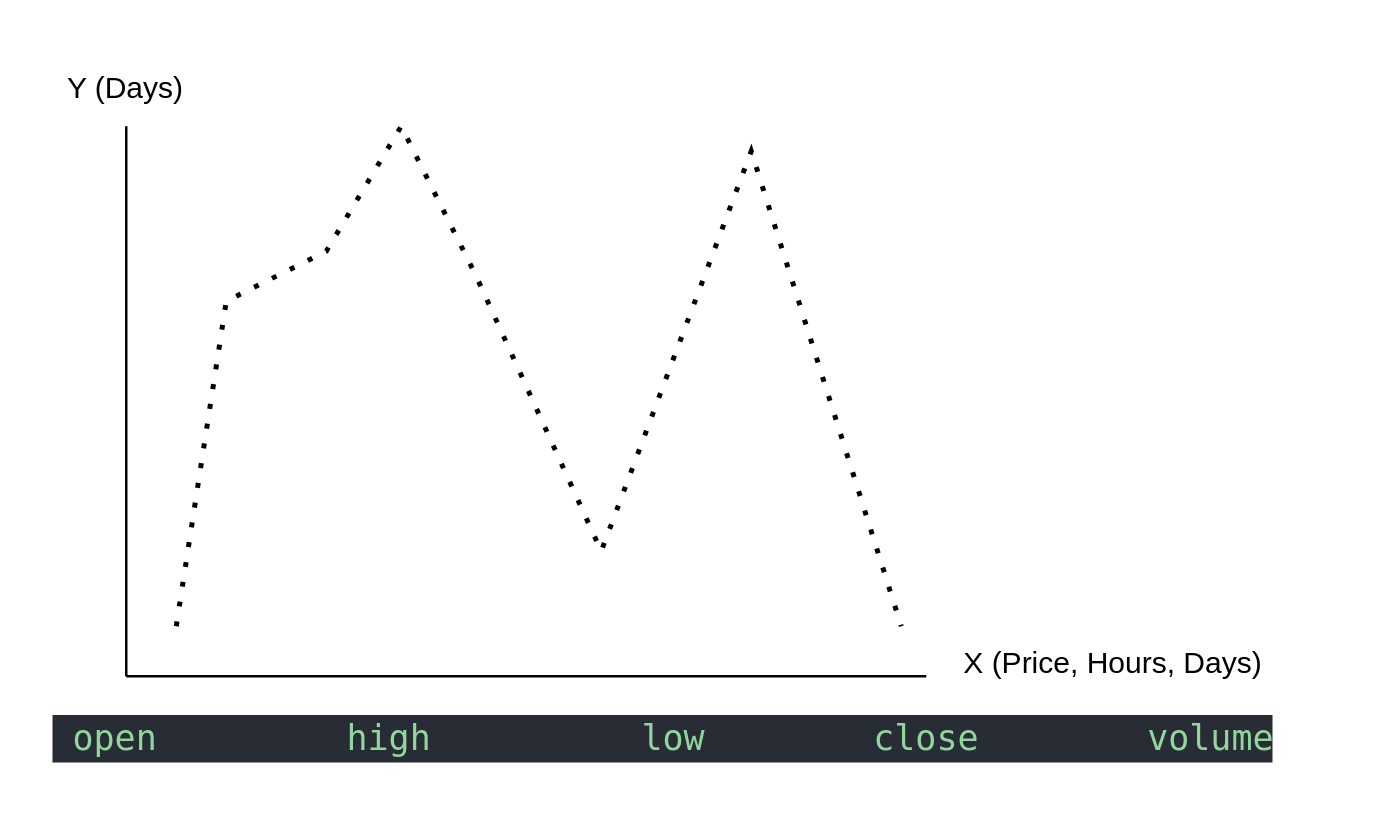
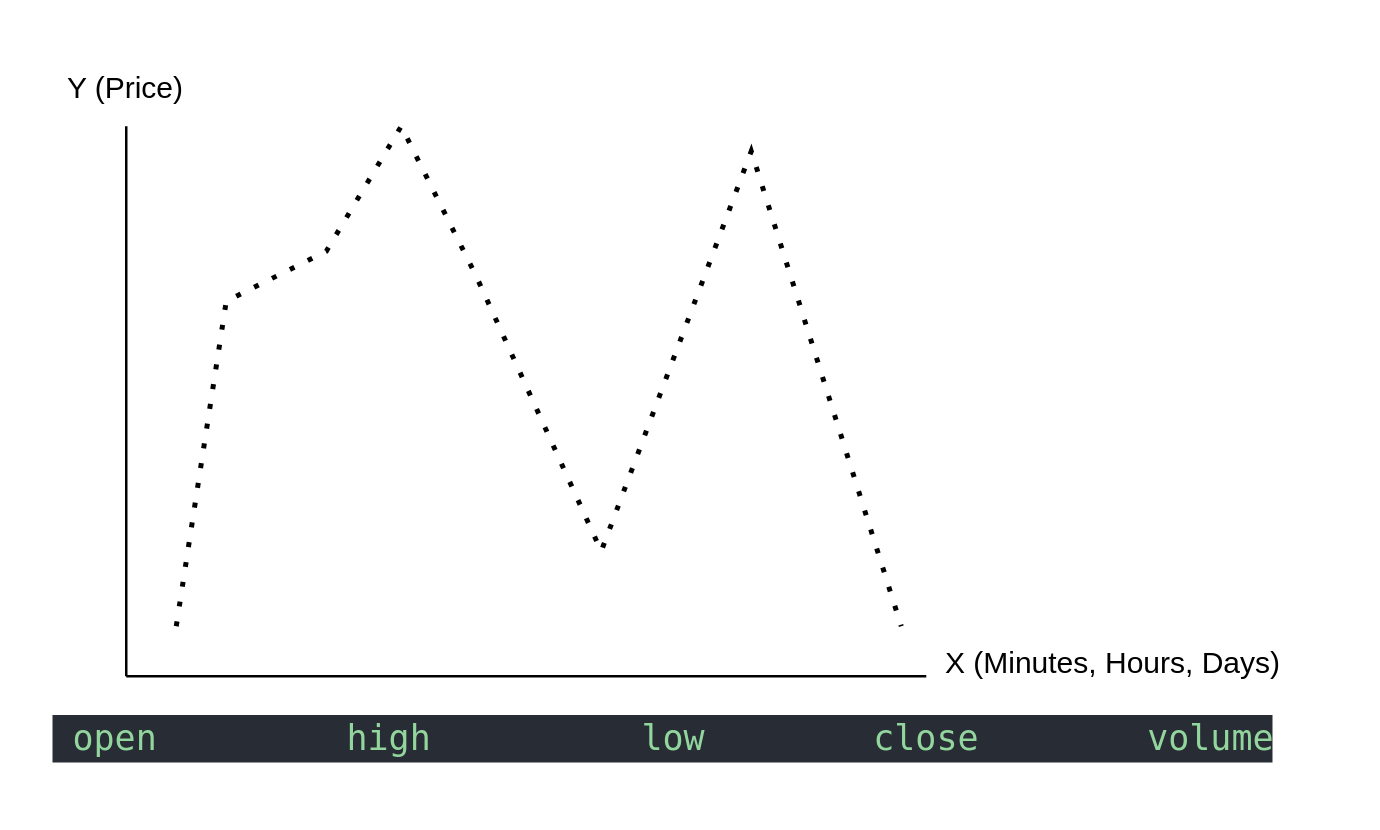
node "Y (Days)": label "Y (Days)" -> "Y (Price)"
node "X (Price, Hours, Days)": label "X (Price, Hours, Days)" -> "X (Minutes, Hours, Days)"
